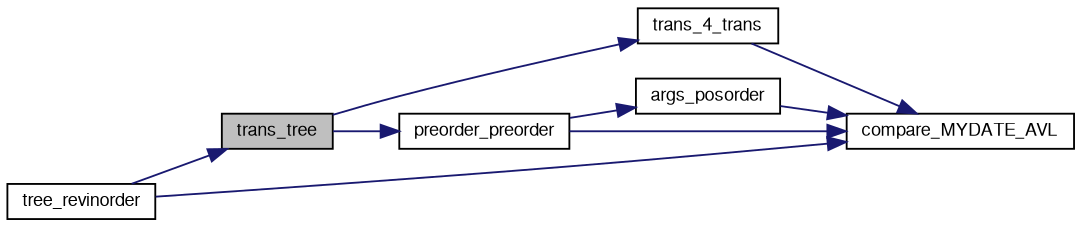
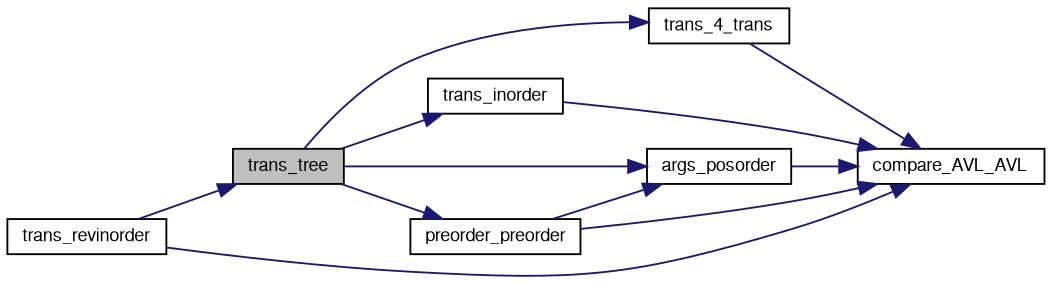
node "trans_inorder": added
node "compare_MYDATE_AVL": label "compare_MYDATE_AVL" -> "compare_AVL_AVL"
edge "trans_tree" -> "args_posorder": added
node "tree_revinorder": label "tree_revinorder" -> "trans_revinorder"
